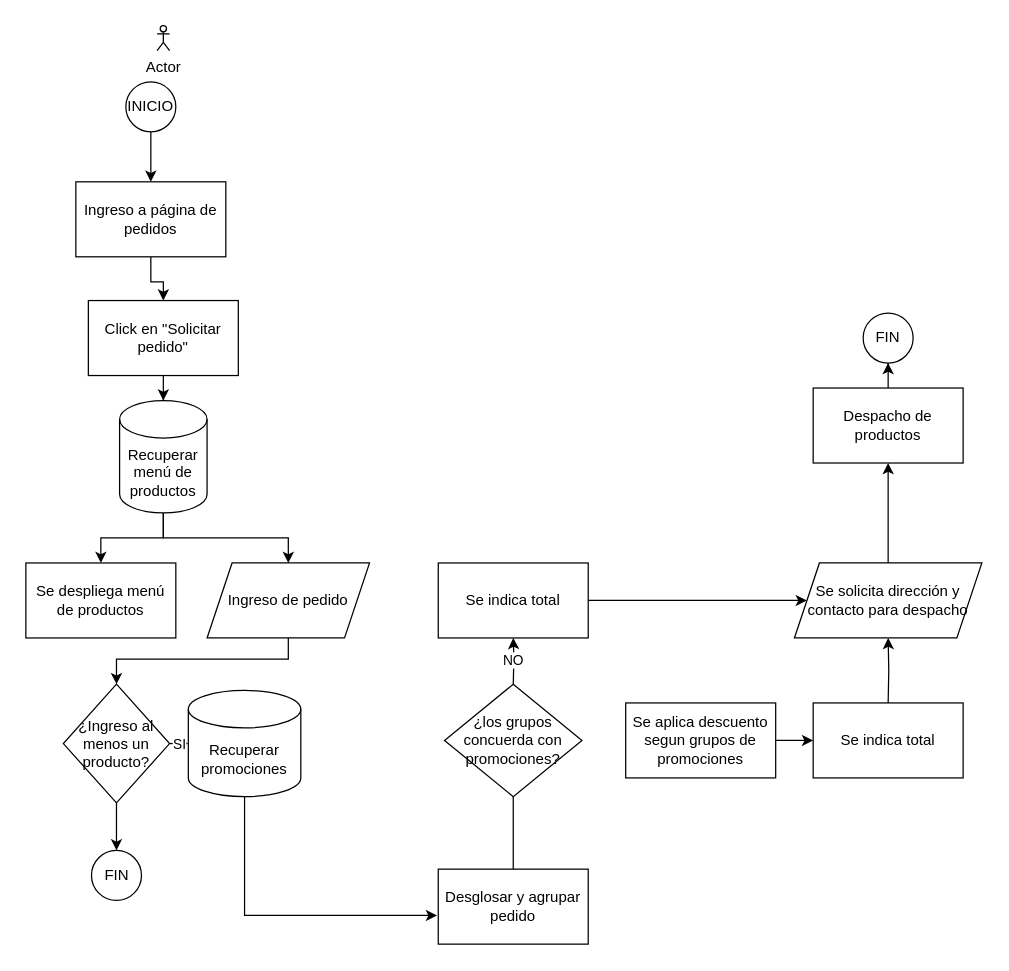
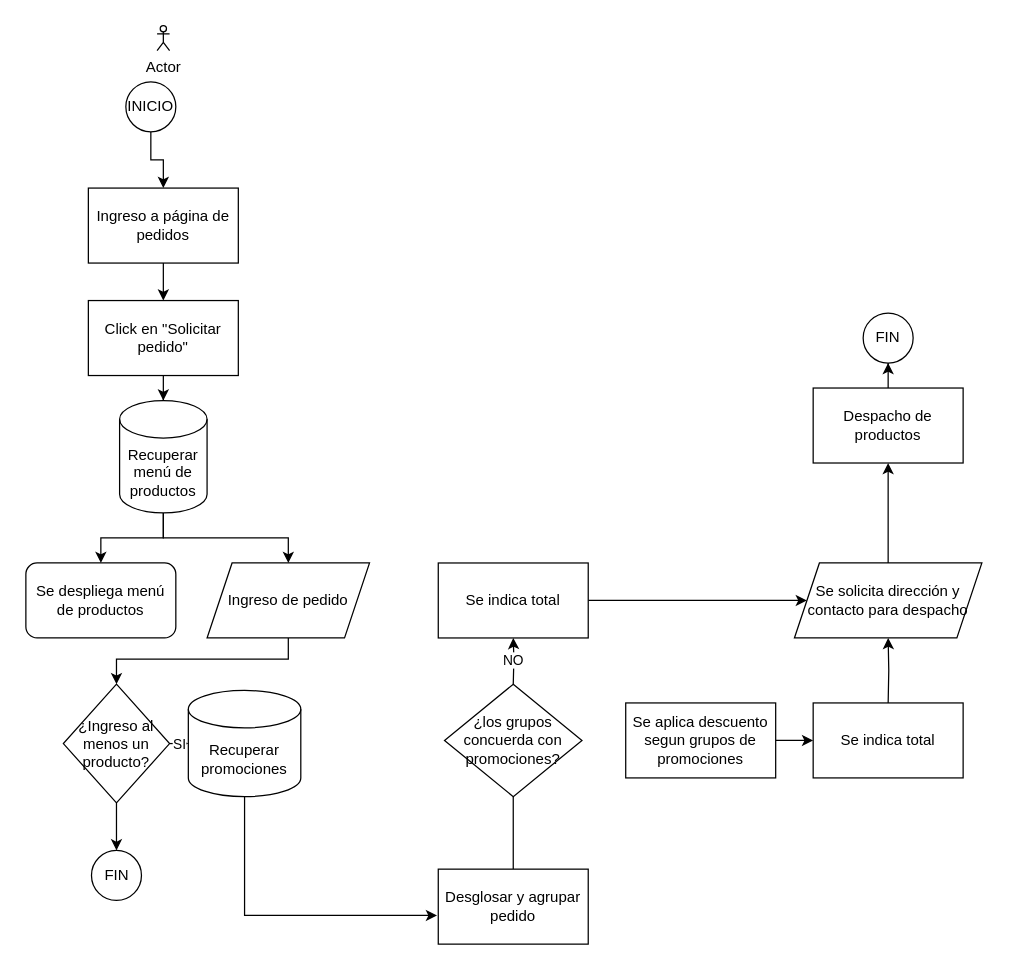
node "Ingreso a página de pedidos": moved (151, 219) -> (163, 226)
node "Se despliega menú de productos": shape rectangle -> rounded rectangle
